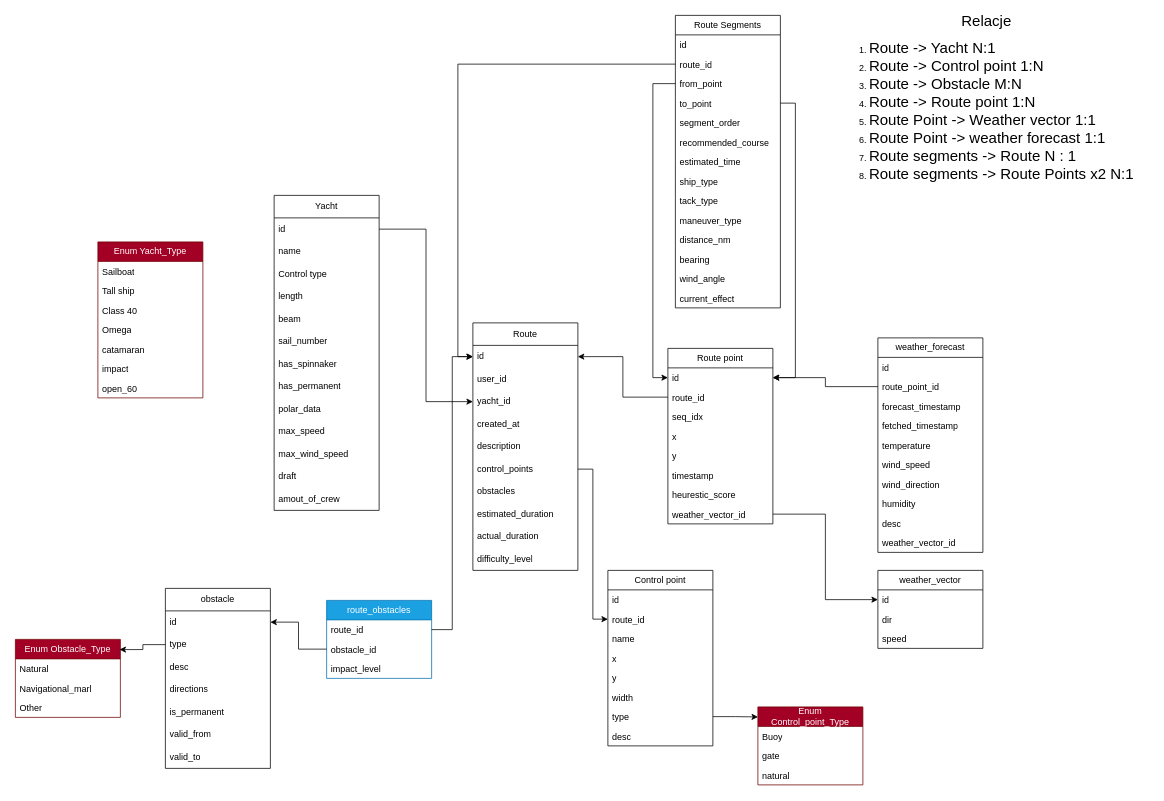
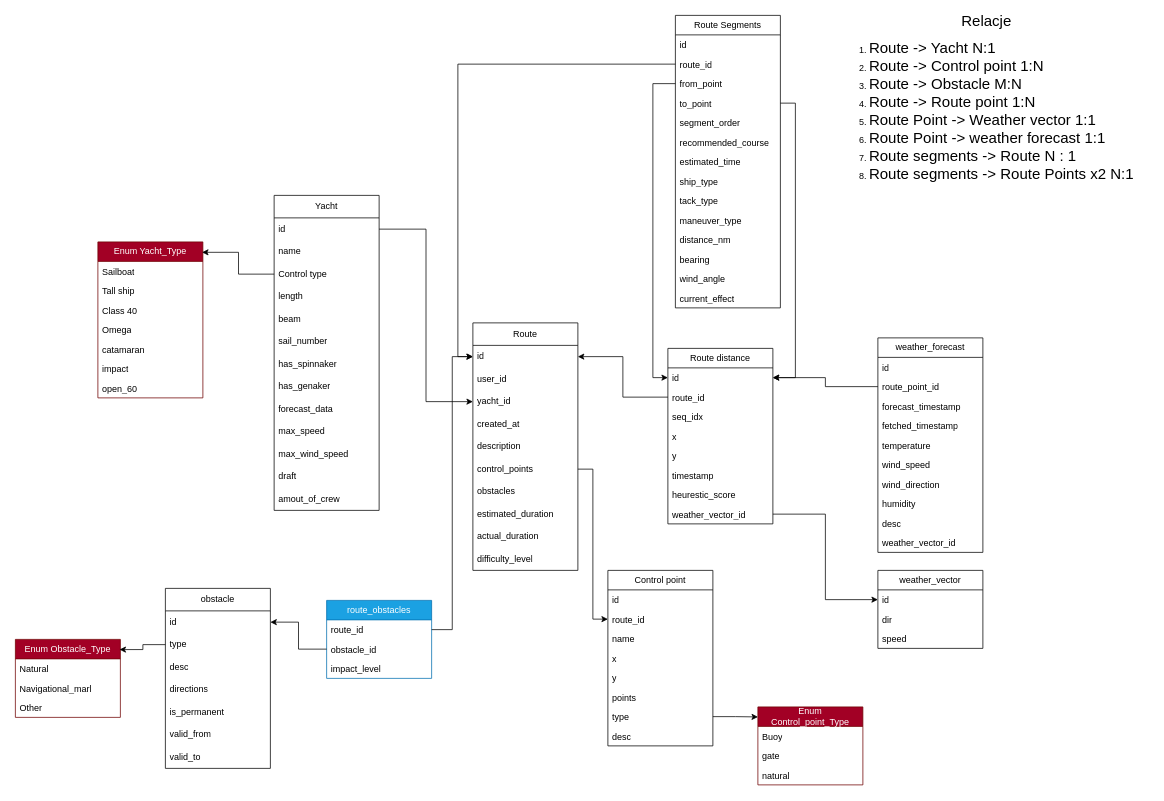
edge "Control type" -> "Enum Yacht_Type": added
node "Route point": label "Route point" -> "Route distance"
node "has_permanent": label "has_permanent" -> "has_genaker"
node "polar_data": label "polar_data" -> "forecast_data"
node "width": label "width" -> "points"
